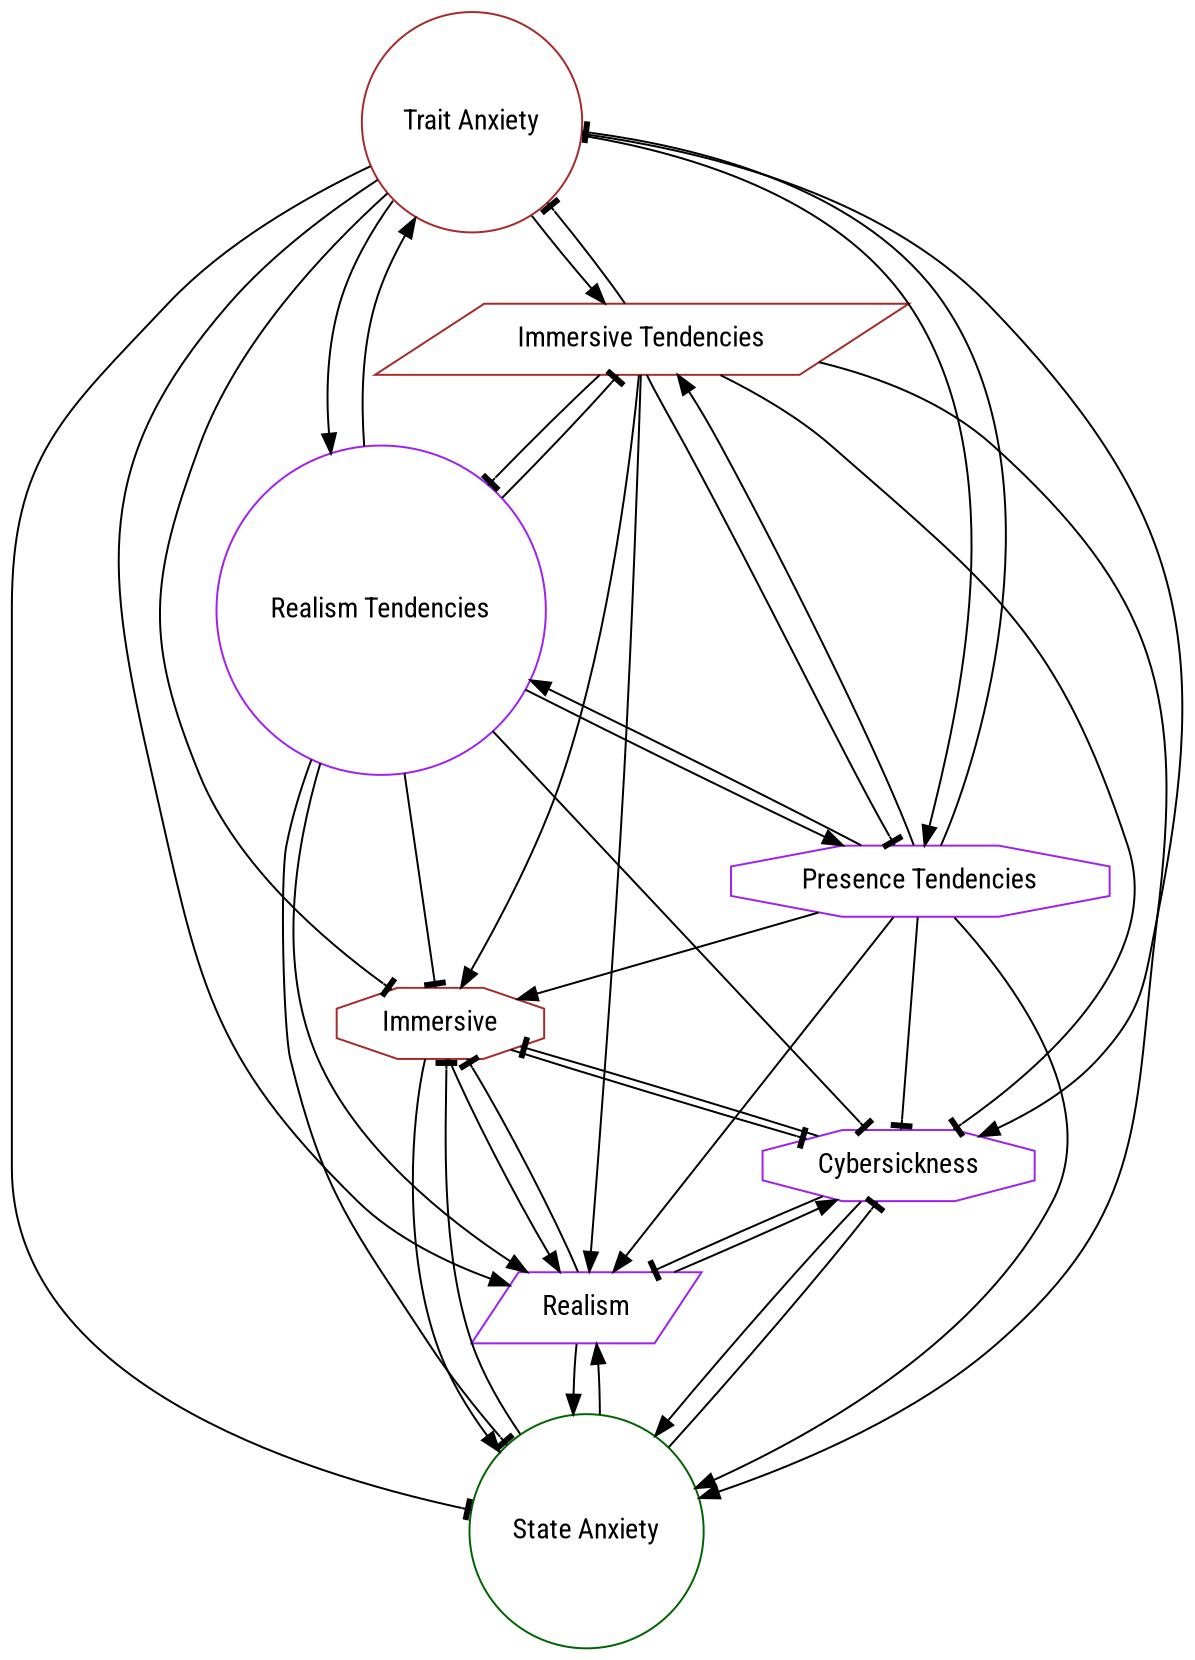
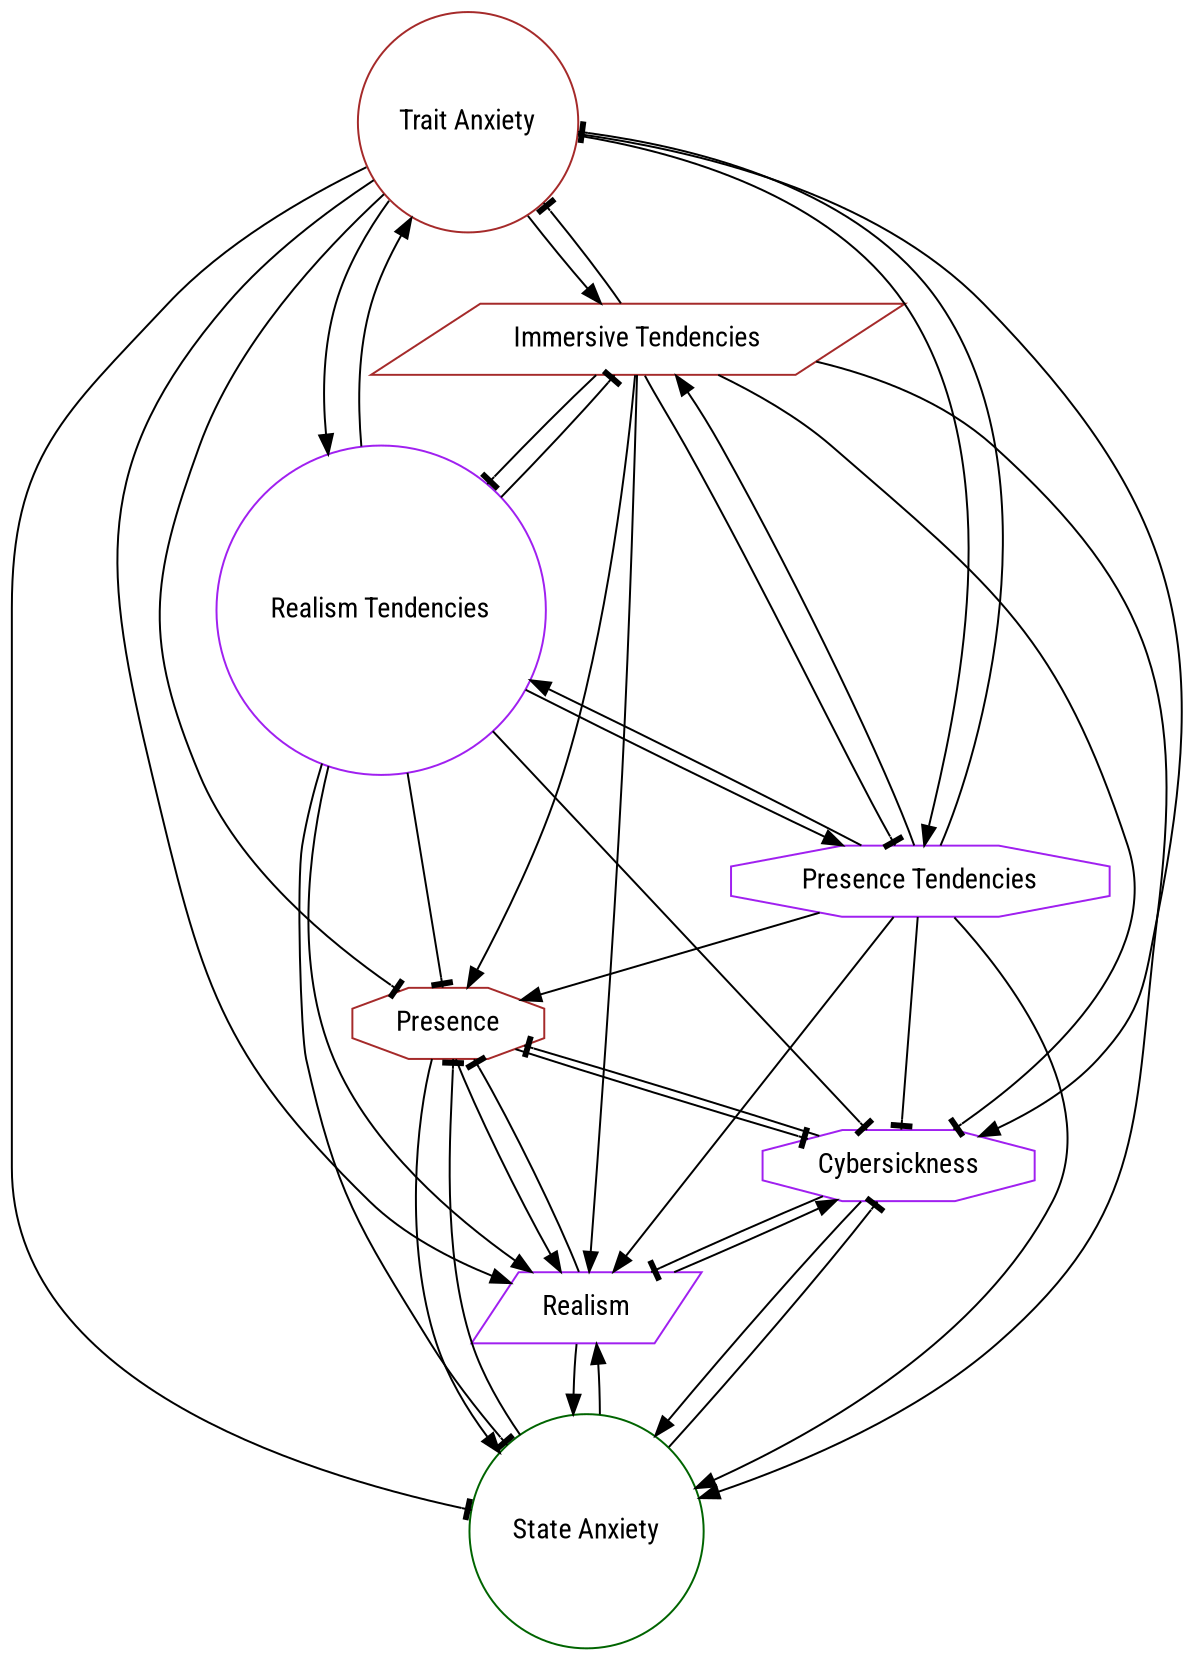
node "Immersive": label "Immersive" -> "Presence"
